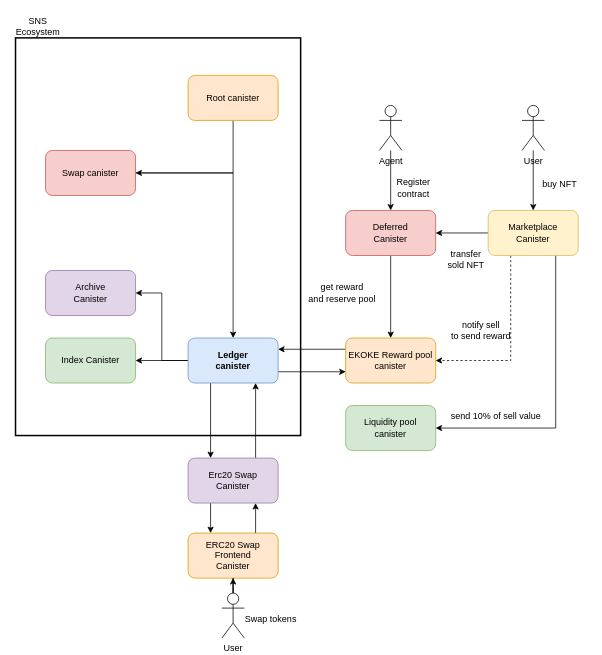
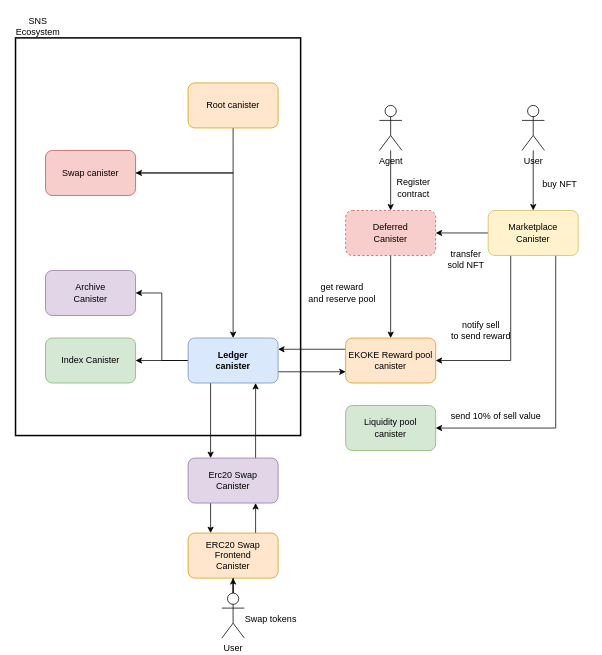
node "Root canister": moved (233, 98) -> (233, 105)
node "Deferred Canister": style solid -> dashed
edge "Marketplace Canister" -> "EKOKE Reward pool canister": style dashed -> solid
